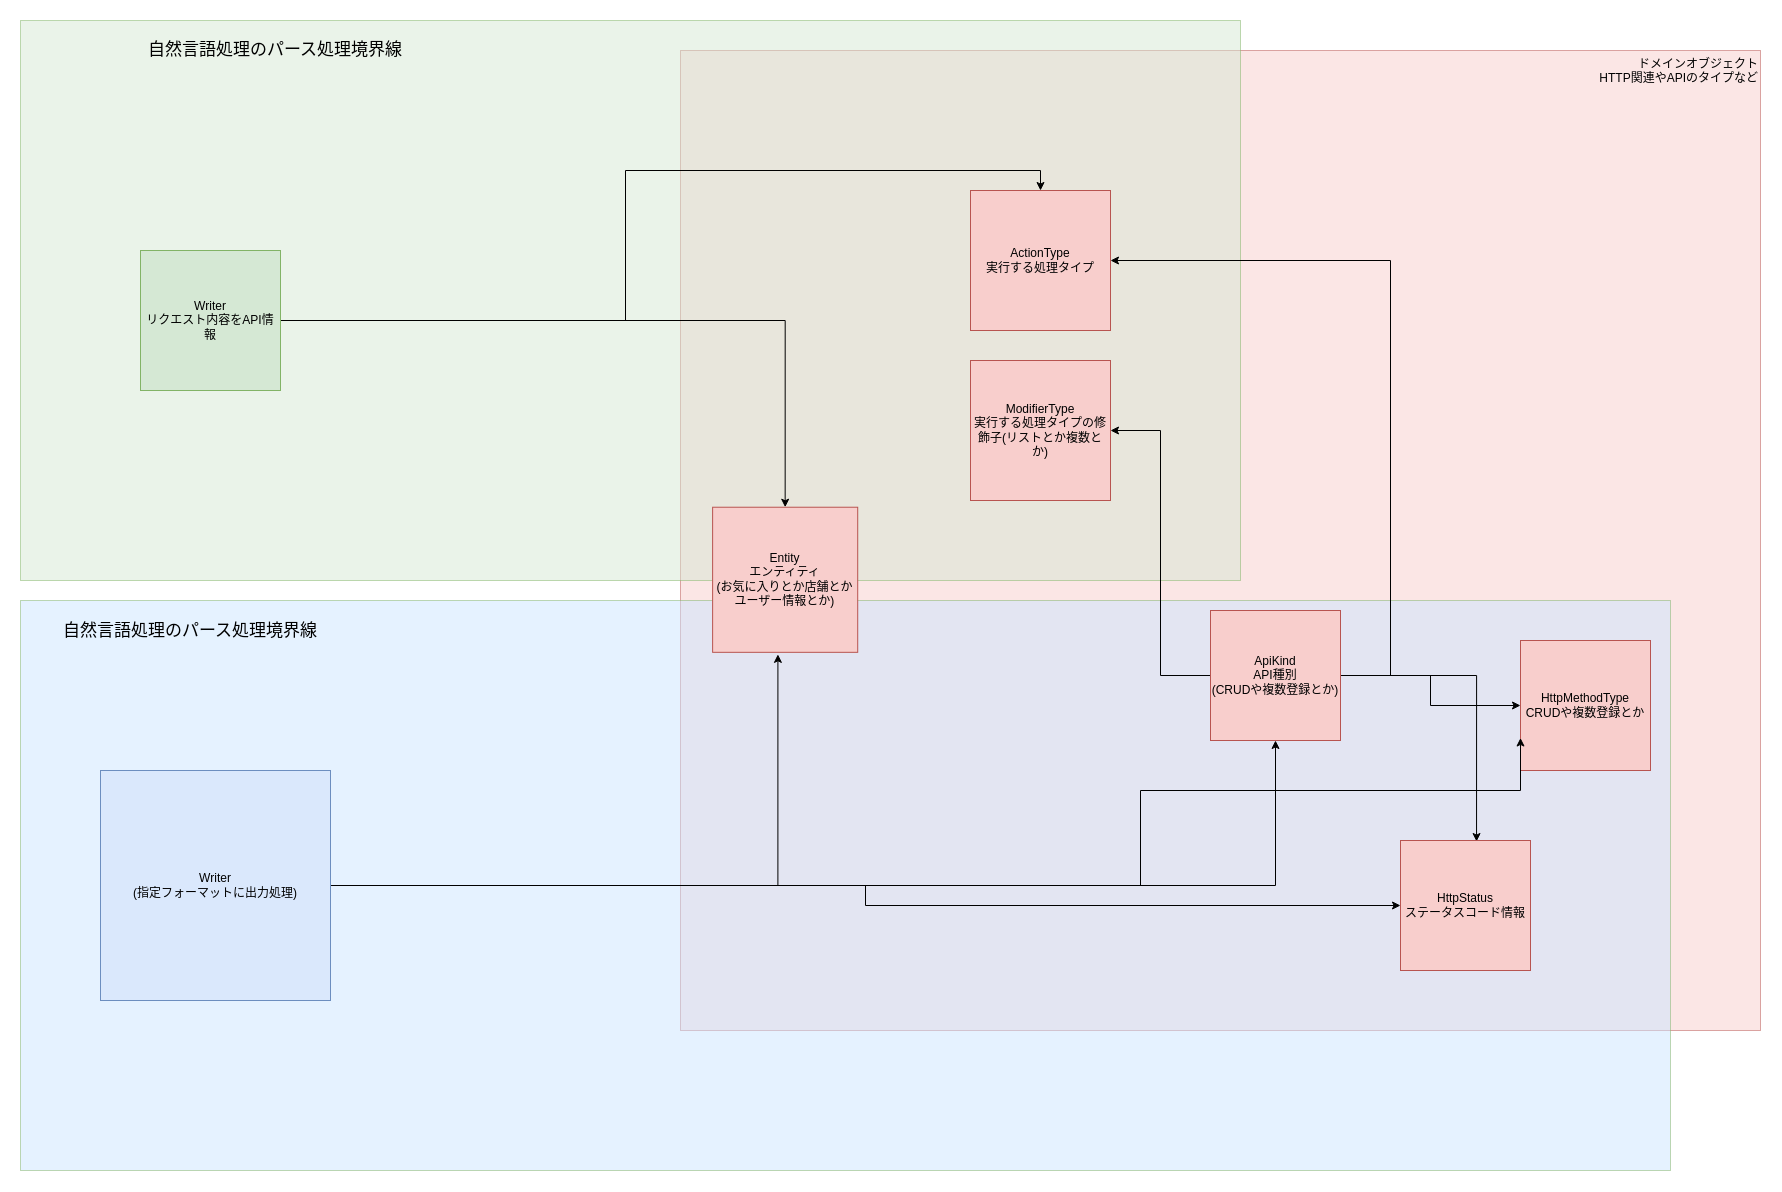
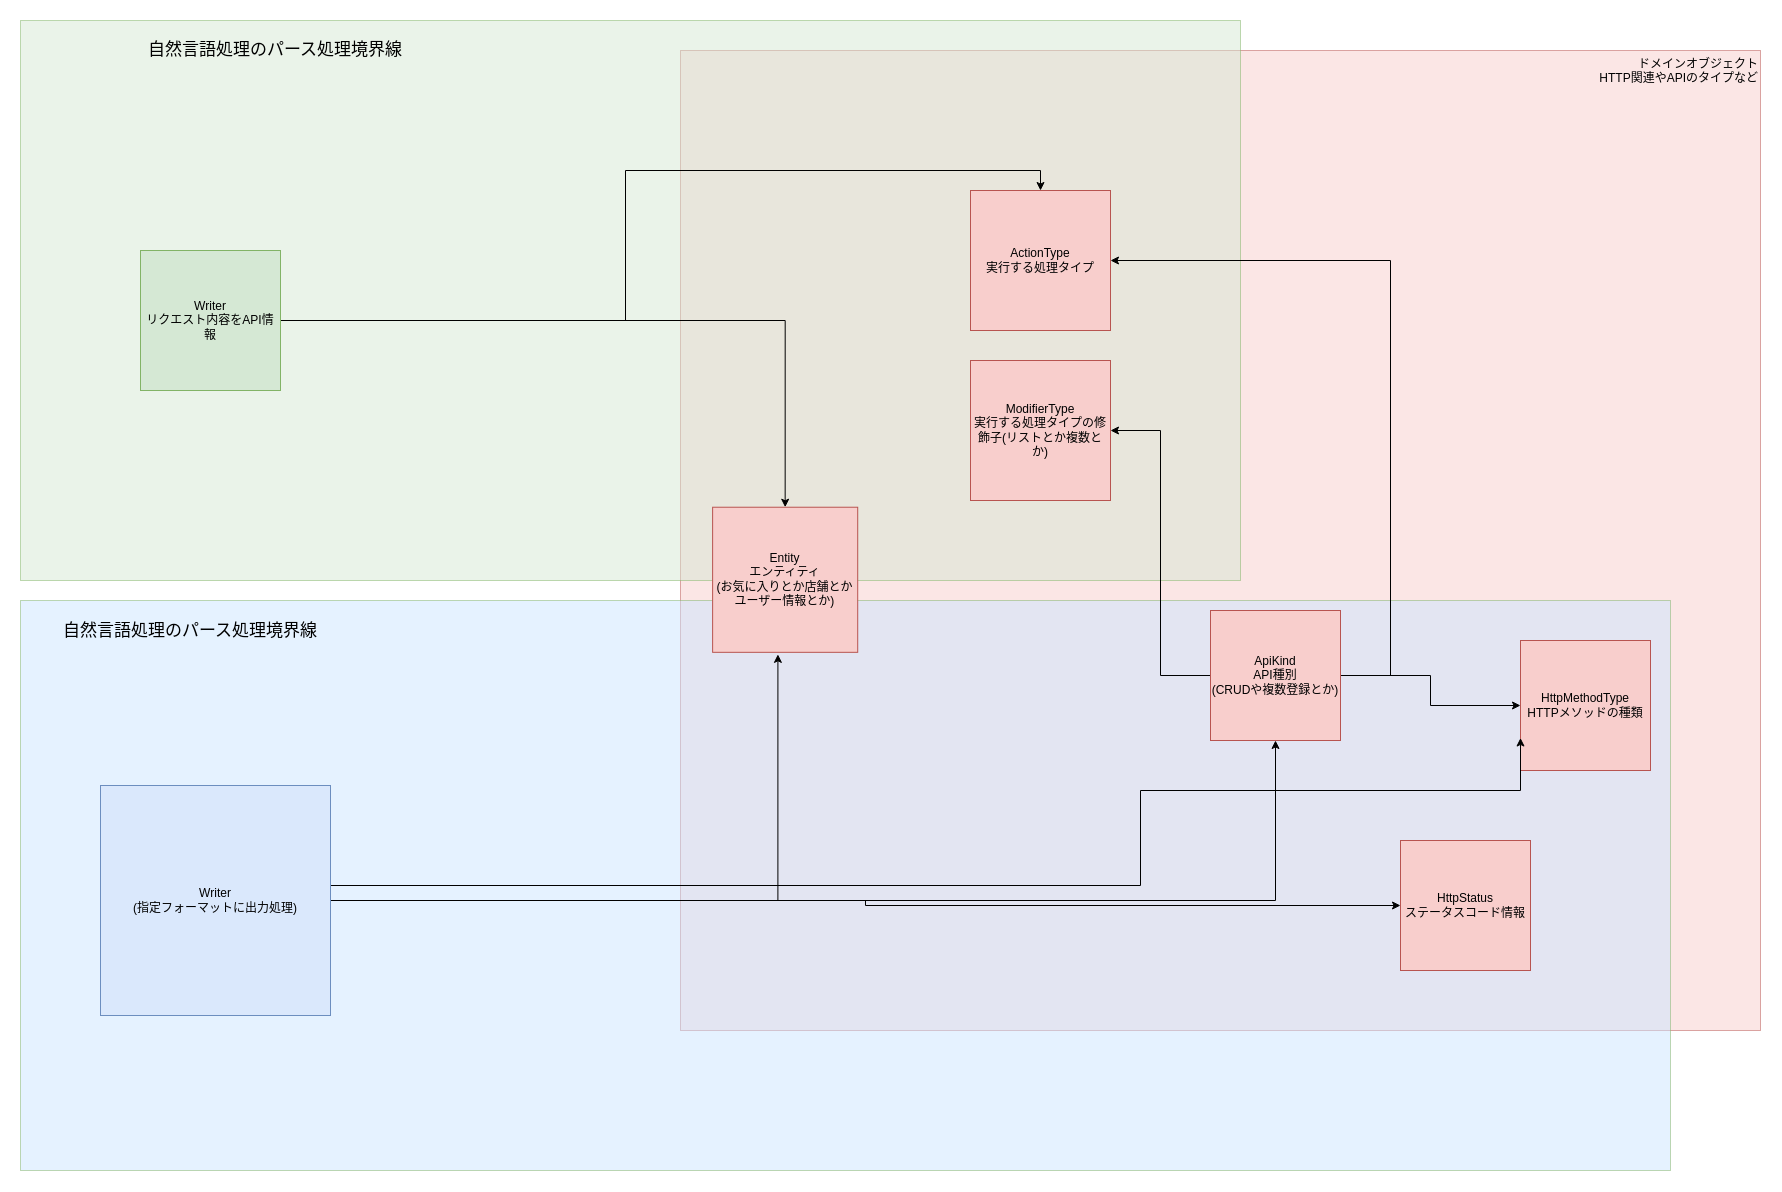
node "HttpMethodType CRUDや複数登録とか": label "HttpMethodType CRUDや複数登録とか" -> "HttpMethodType HTTPメソッドの種類"
edge "ApiKind API種別 (CRUDや複数登録とか)" -> "HttpStatus ステータスコード情報": removed
node "Writer (指定フォーマットに出力処理)": moved (216, 886) -> (216, 901)
